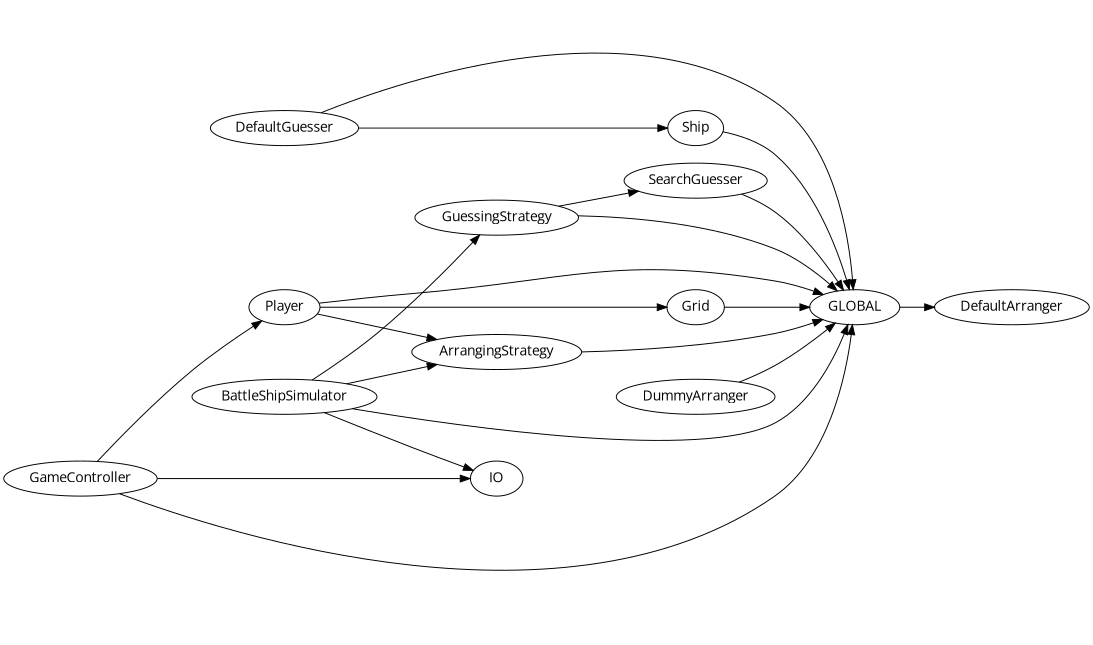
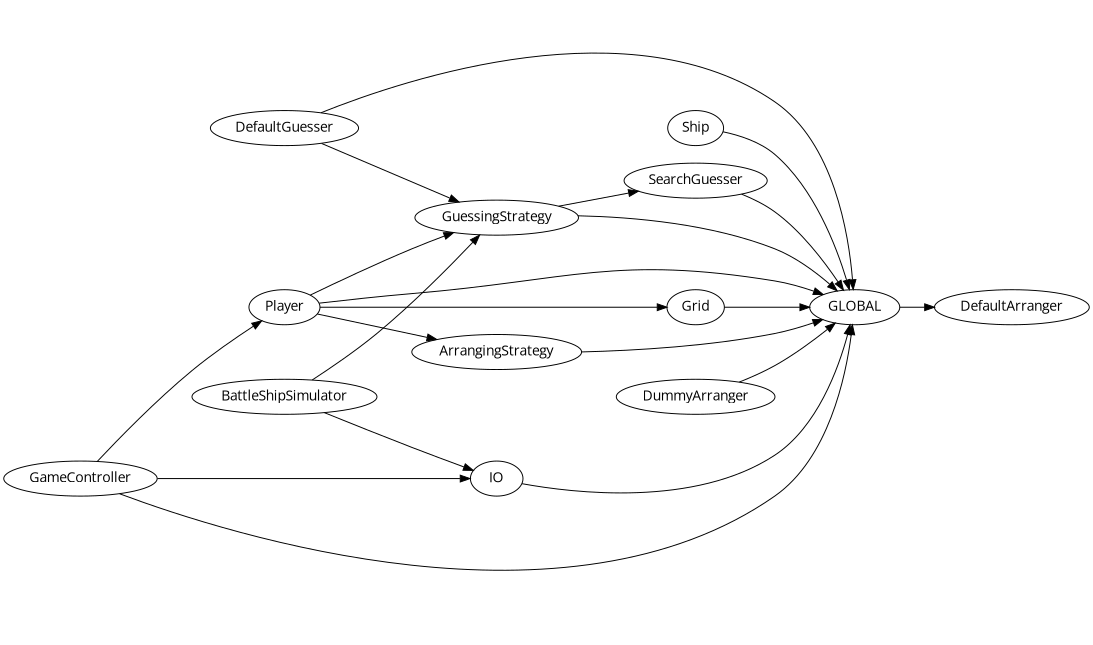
edge "DefaultGuesser" -> "Ship": now "DefaultGuesser" -> "GuessingStrategy"
edge "Player" -> "GuessingStrategy": added
edge "BattleShipSimulator" -> "ArrangingStrategy": removed
edge "BattleShipSimulator" -> "GLOBAL": now "IO" -> "GLOBAL"
